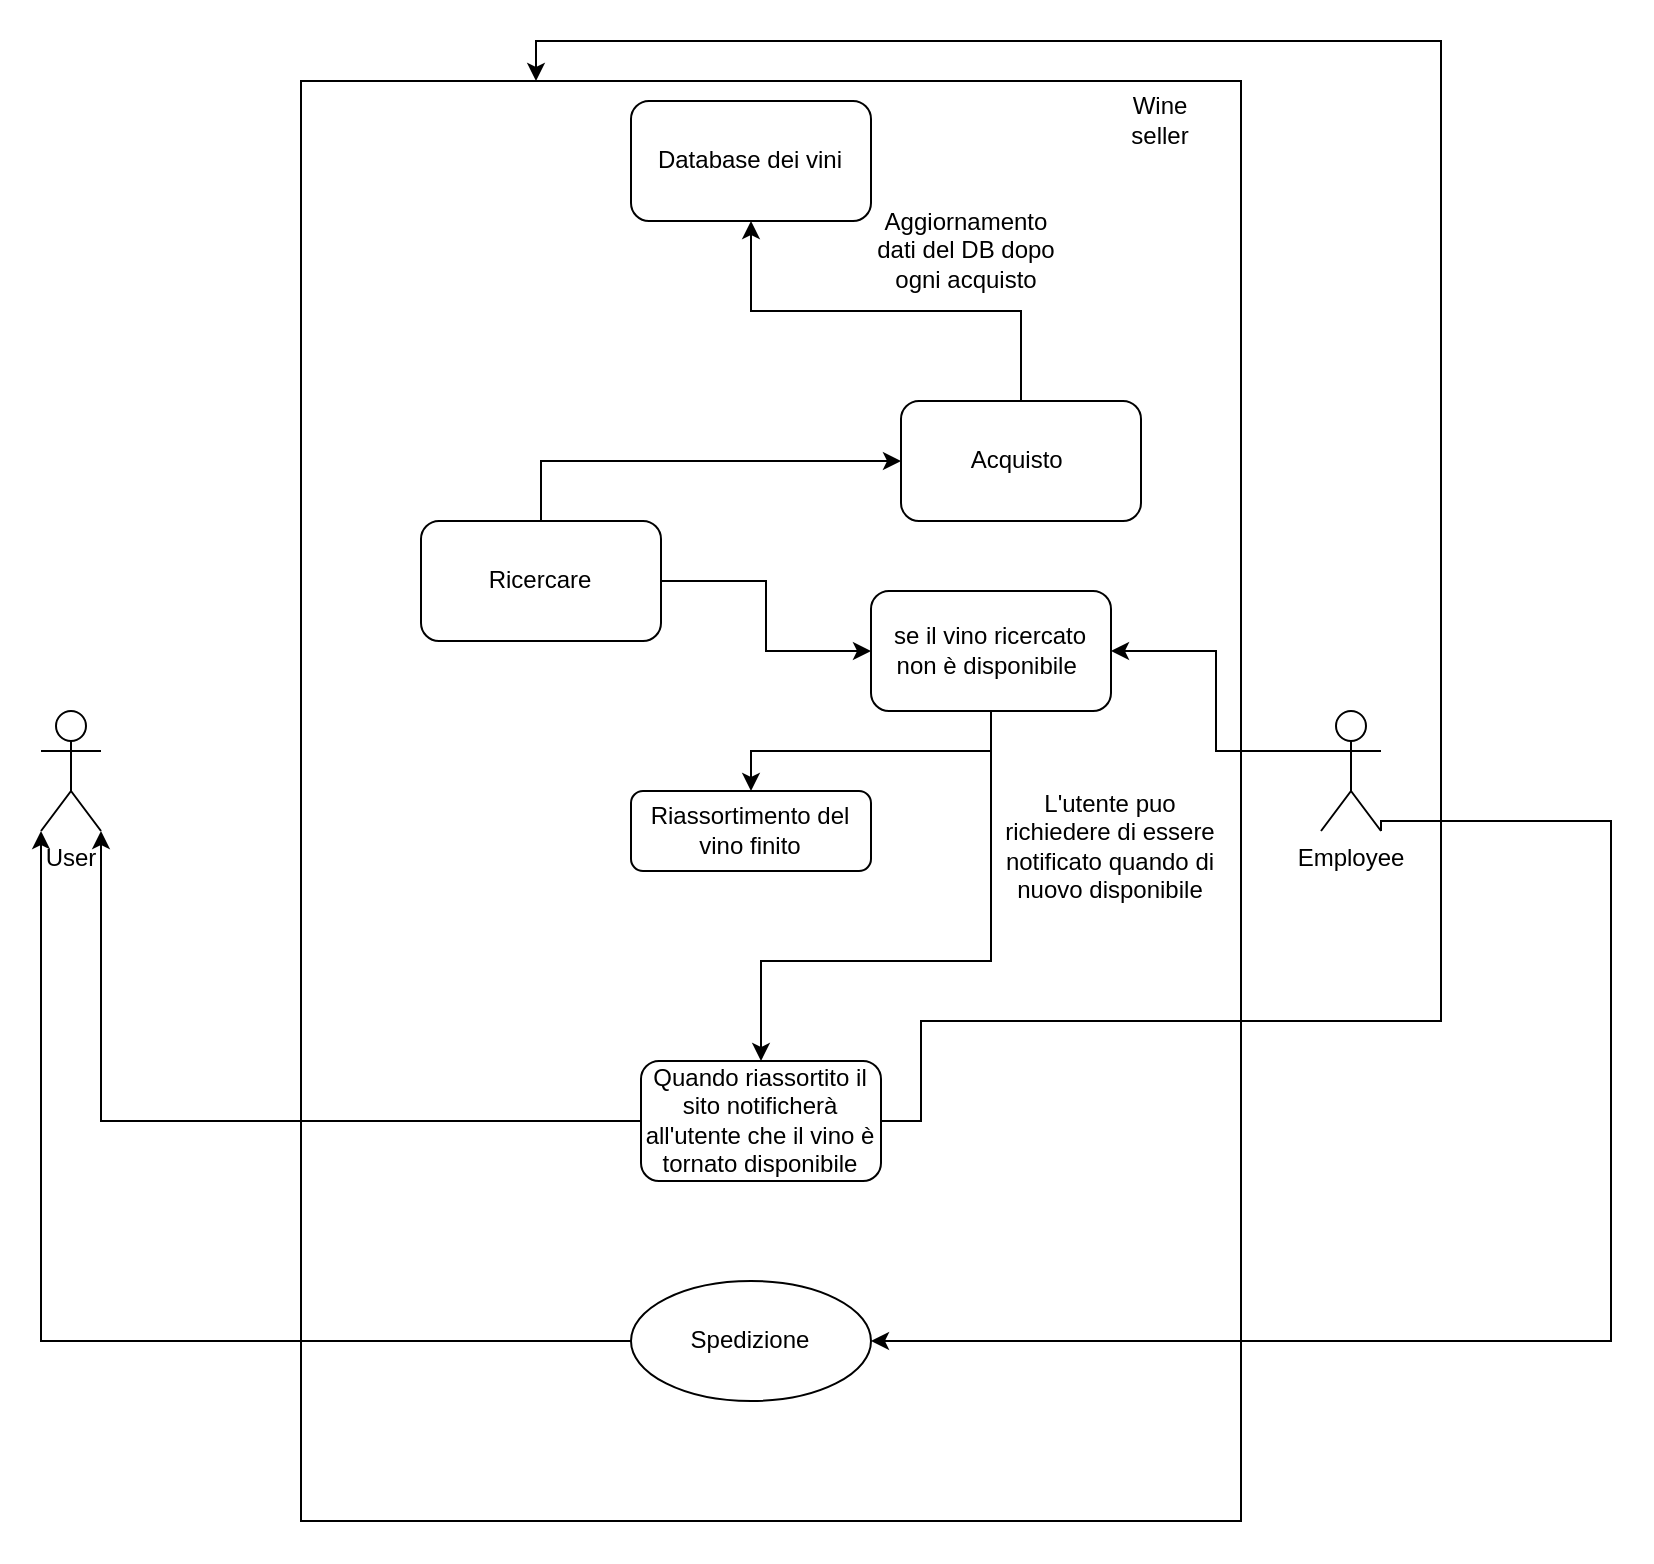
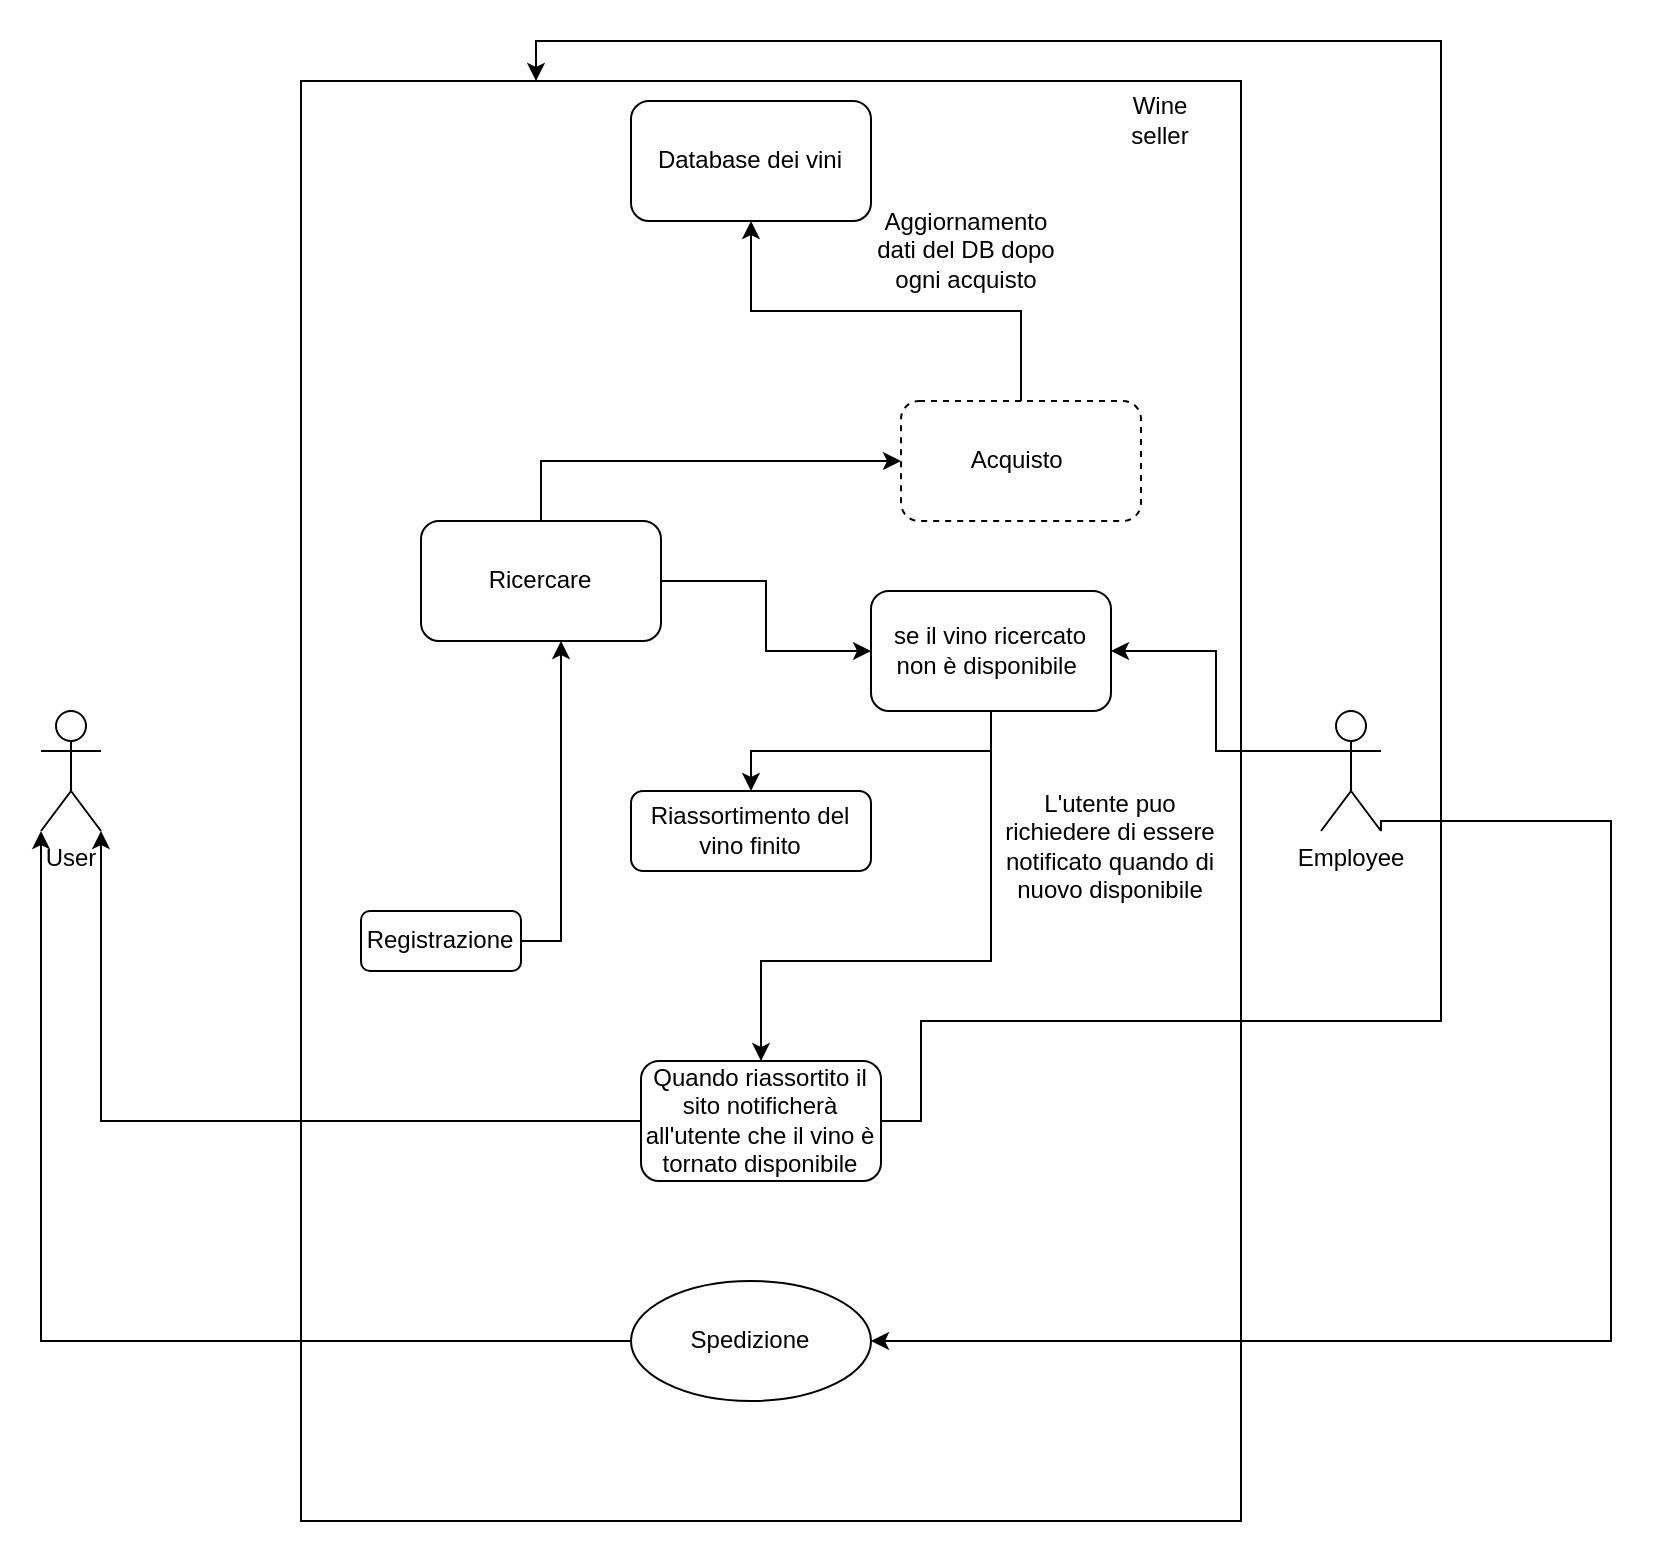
node "Acquisto": style solid -> dashed
edge "Registrazione" -> "Ricercare": added
node "Registrazione": added
